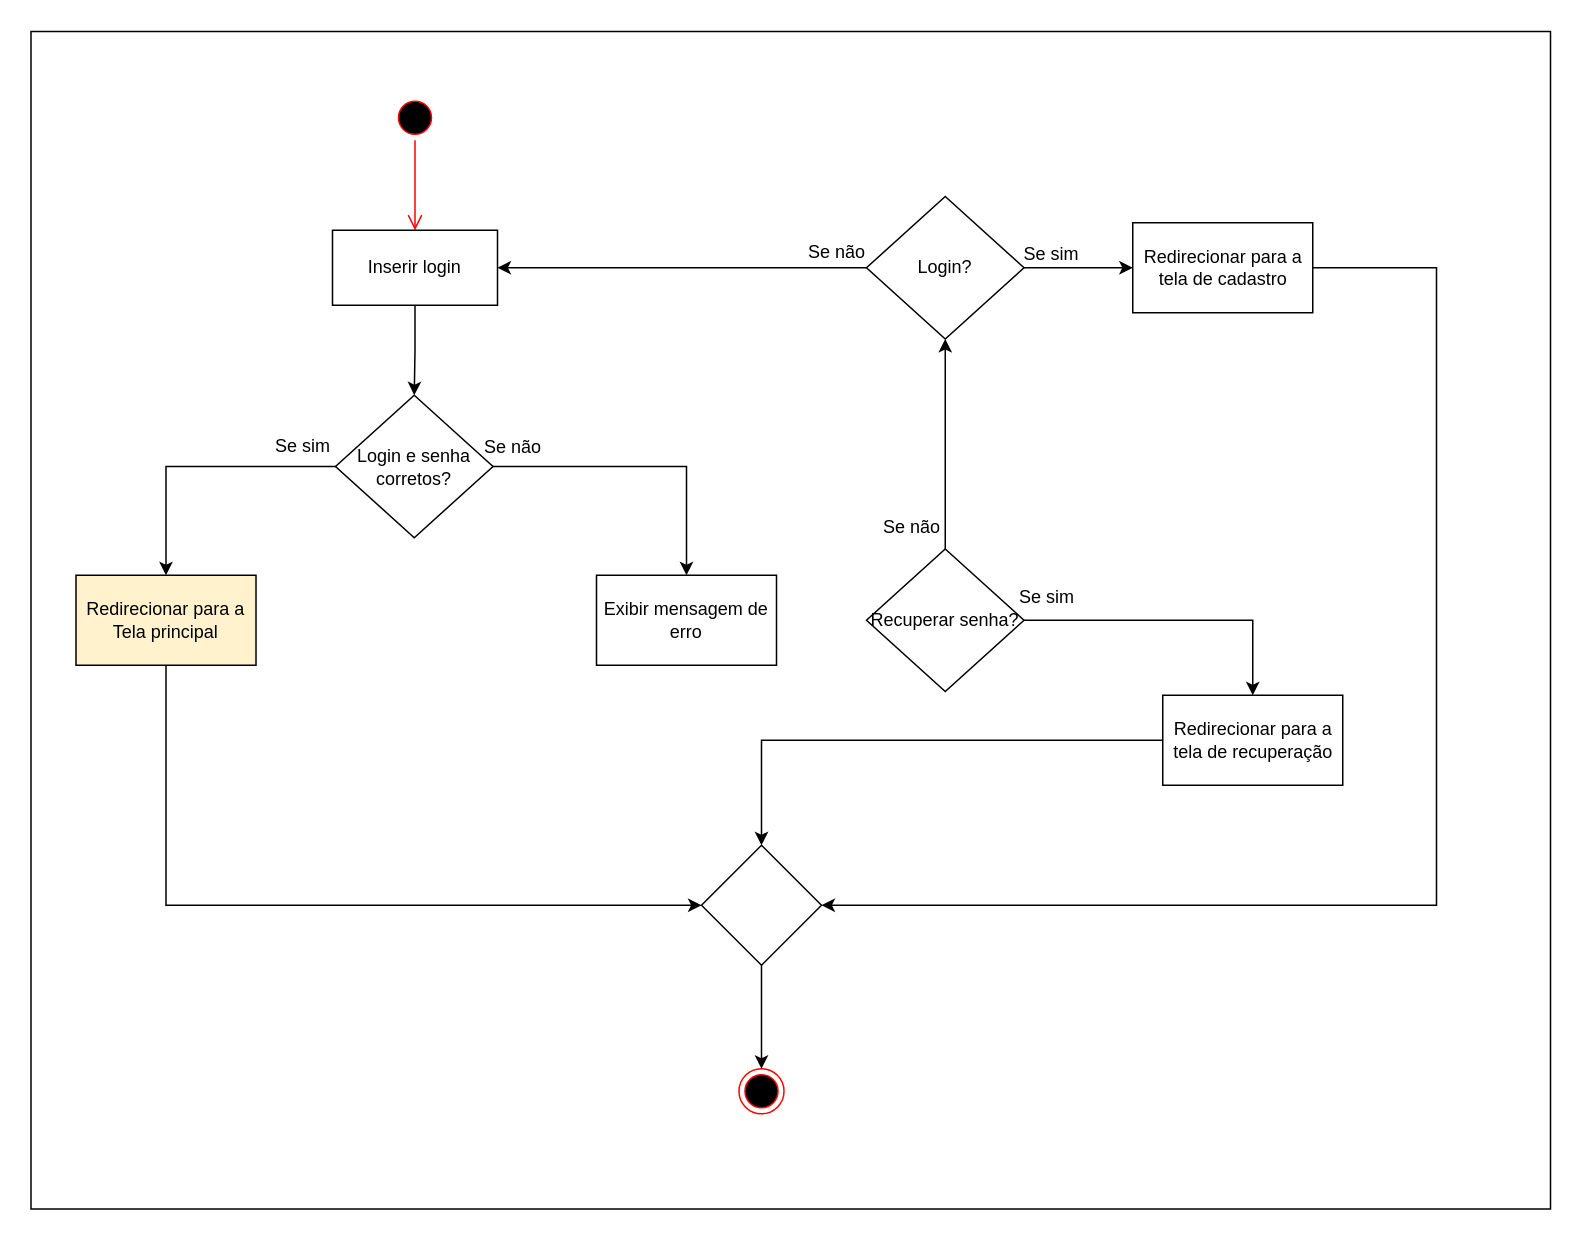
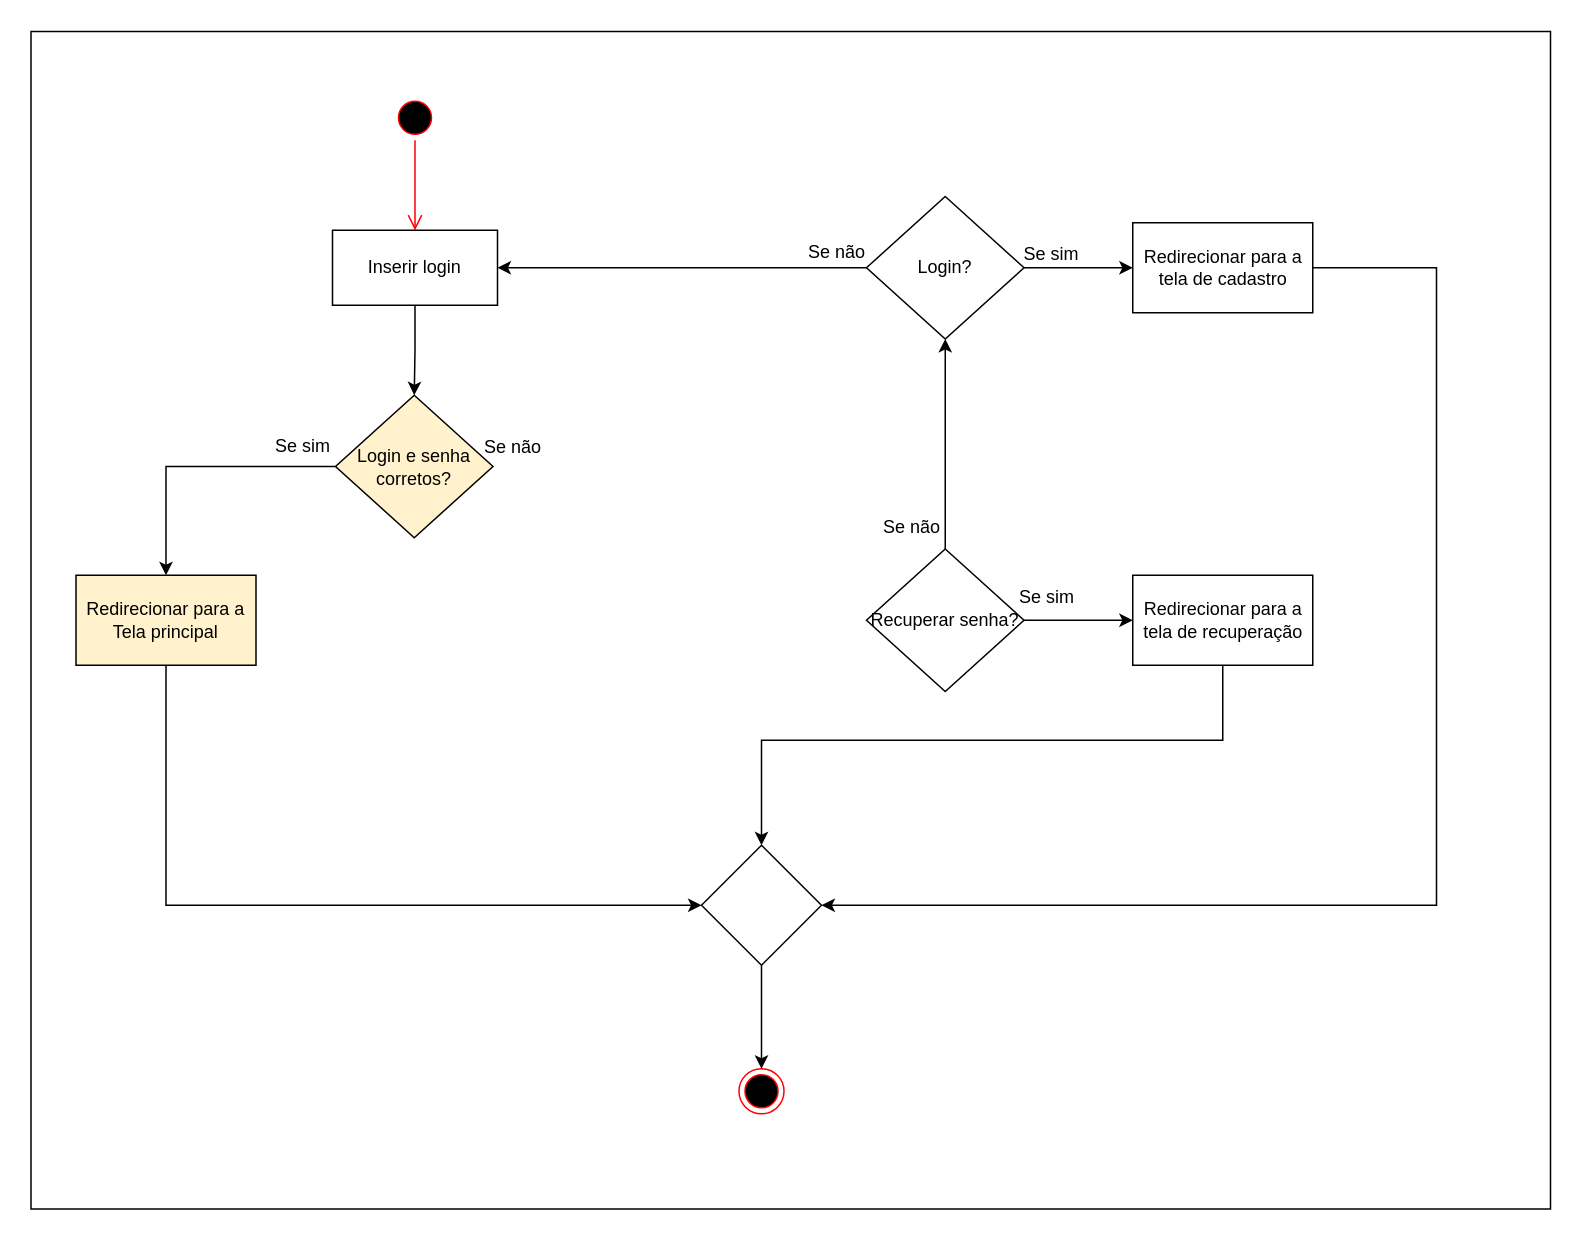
node "Login e senha corretos?": fillcolor #ffffff -> #fff2cc
edge "Login e senha corretos?" -> "Exibir mensagem de erro": removed
node "Exibir mensagem de erro": removed
node "Redirecionar para a tela de recuperação": moved (1253, 740) -> (1223, 620)
